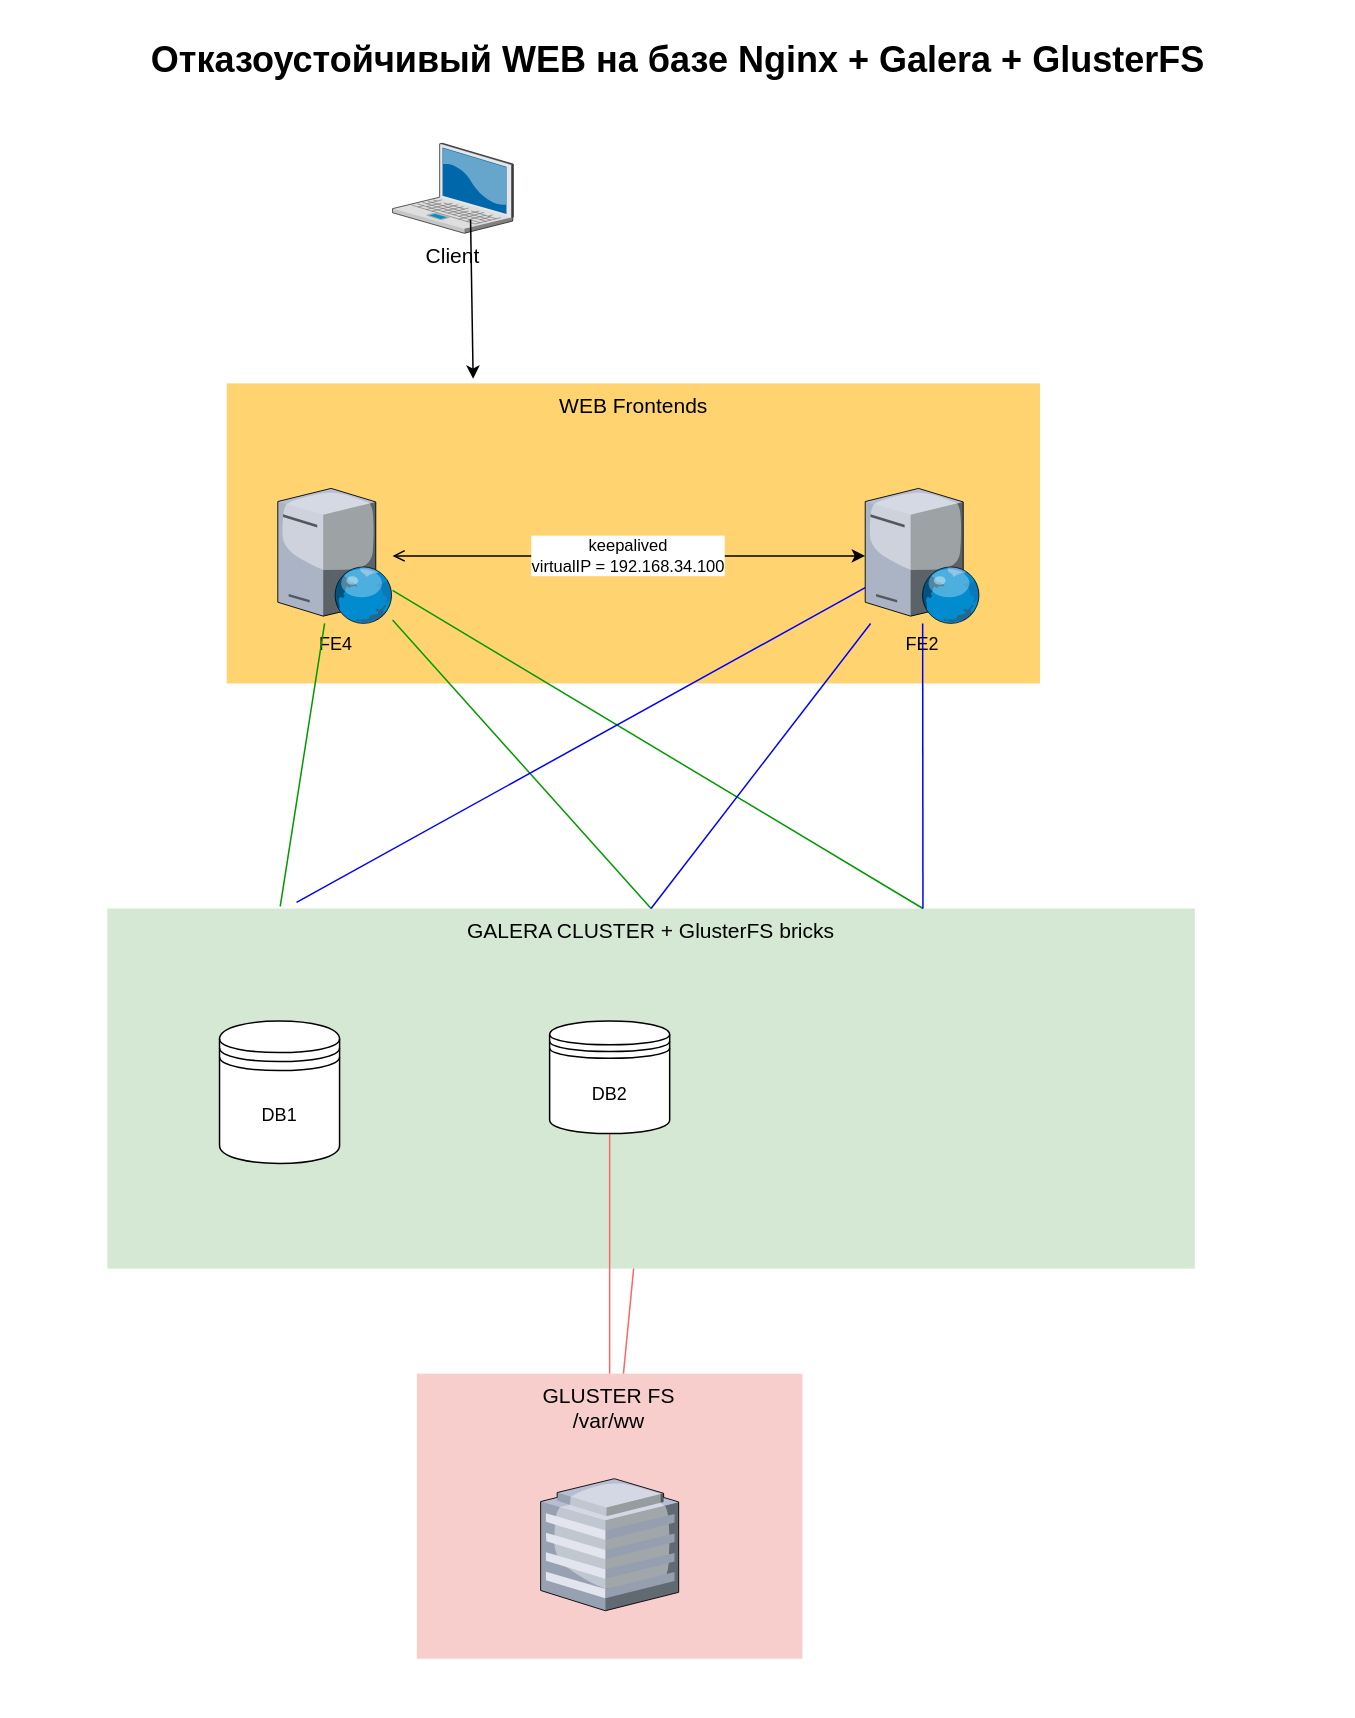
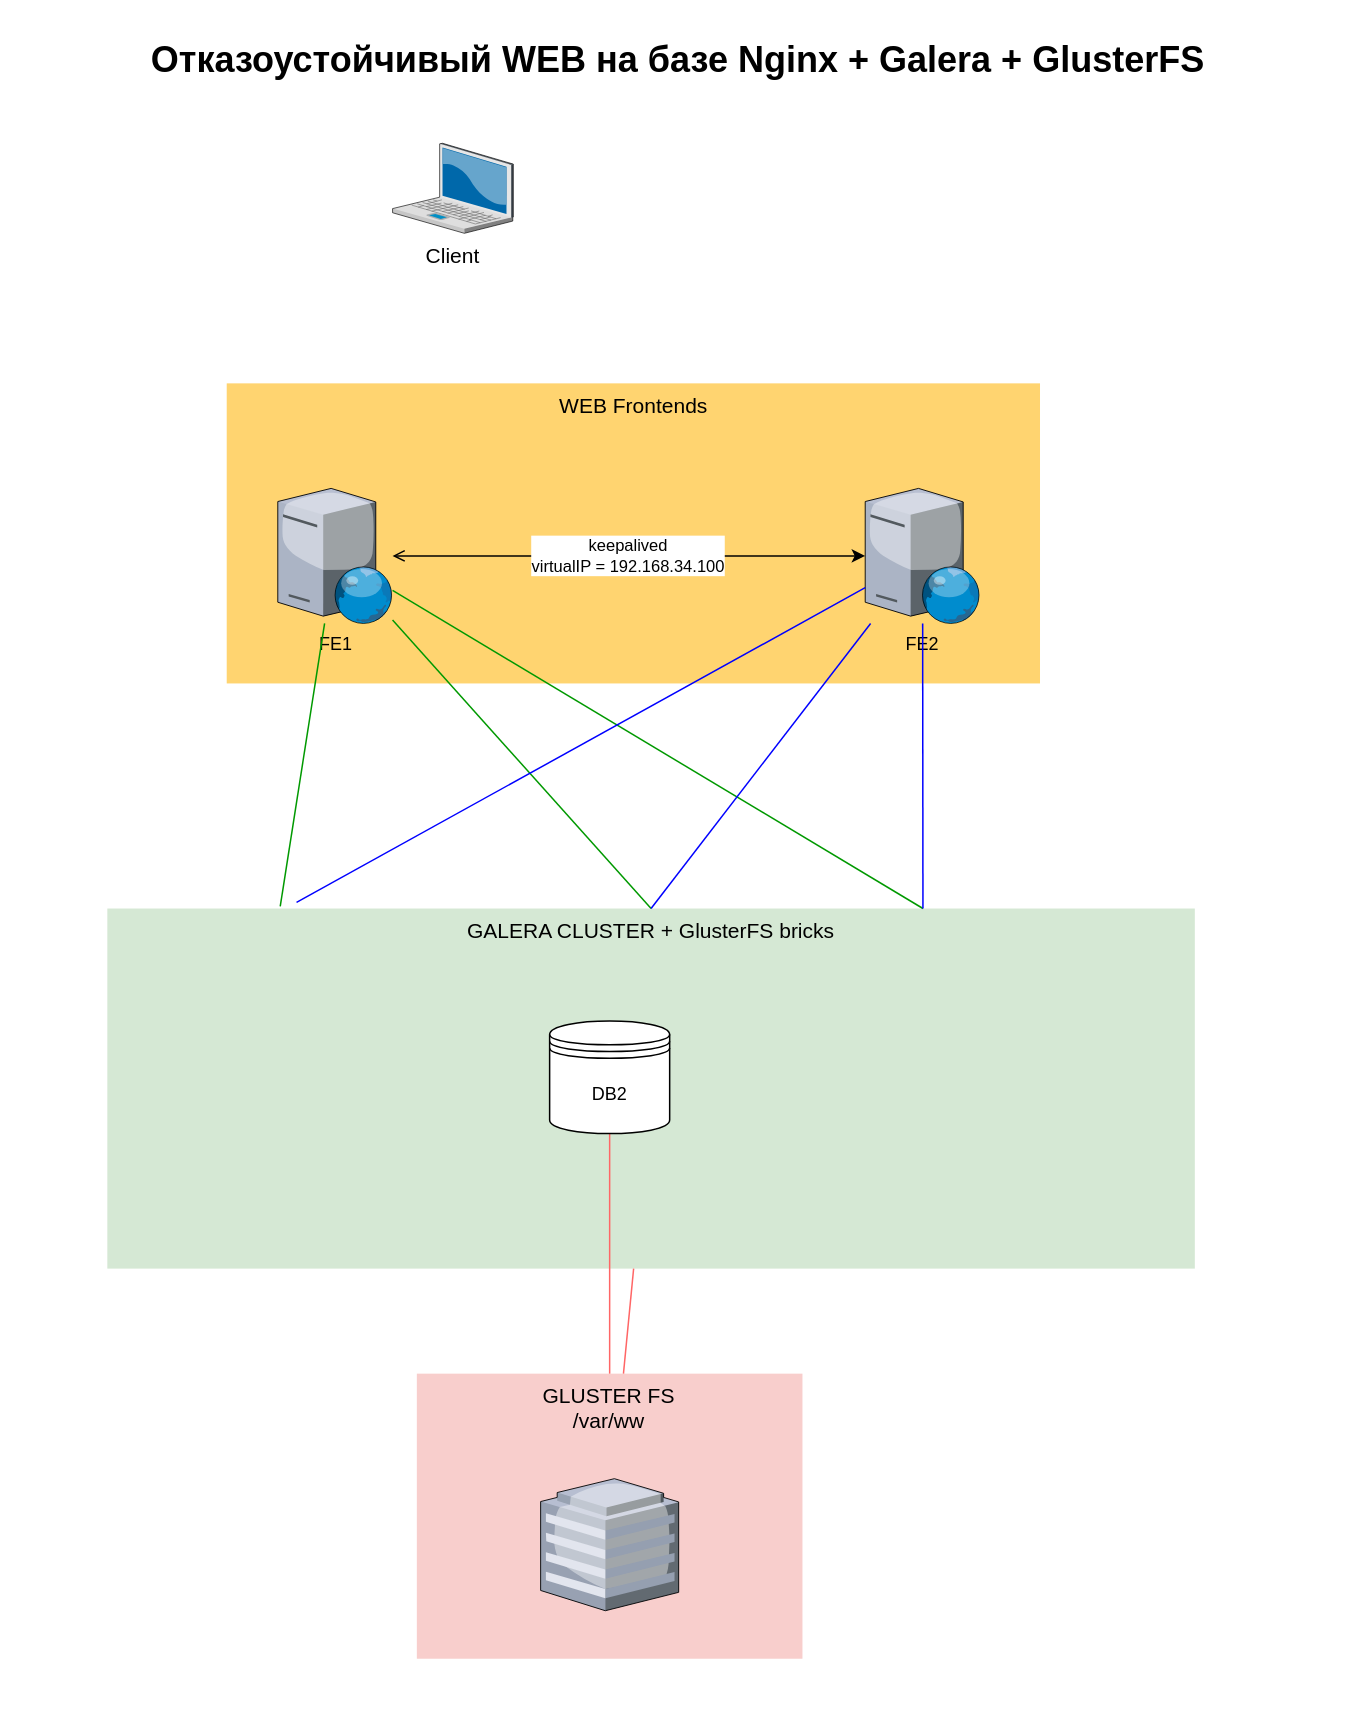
edge "Client" -> "WEB Frontends": removed
node "FE4": label "FE4" -> "FE1"
node "DB1": removed
